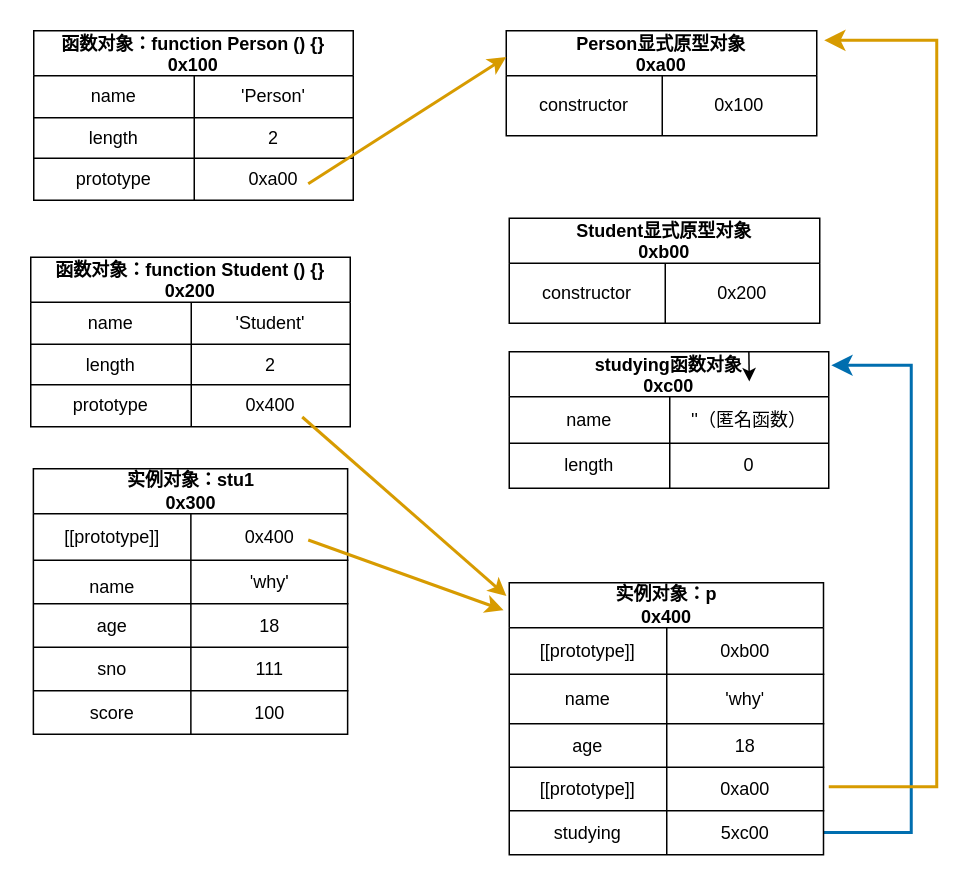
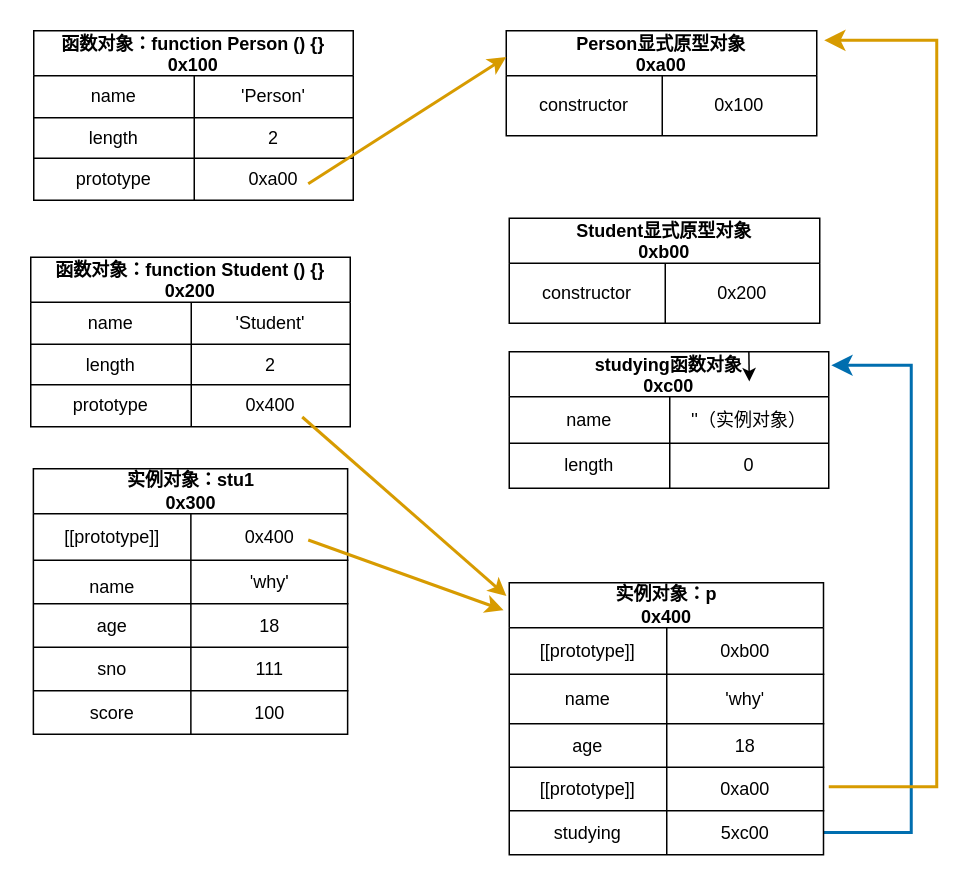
node "''（匿名函数）": label "''（匿名函数）" -> "''（实例对象）"
